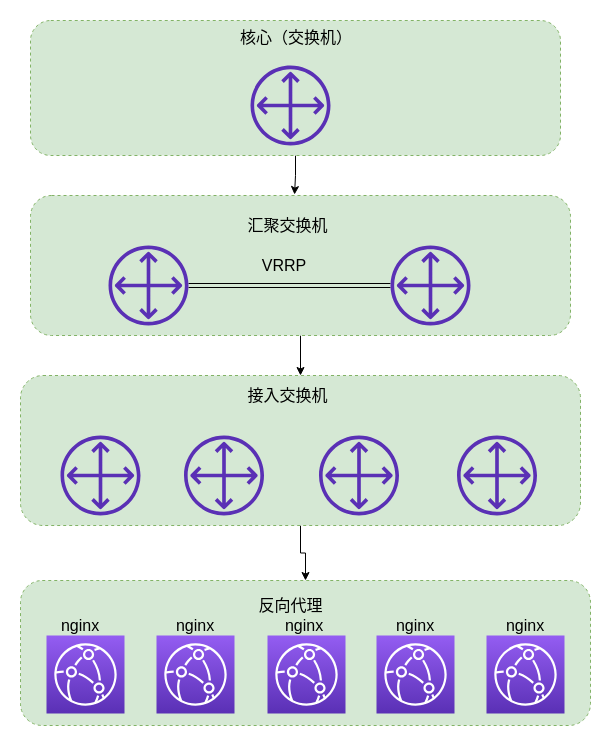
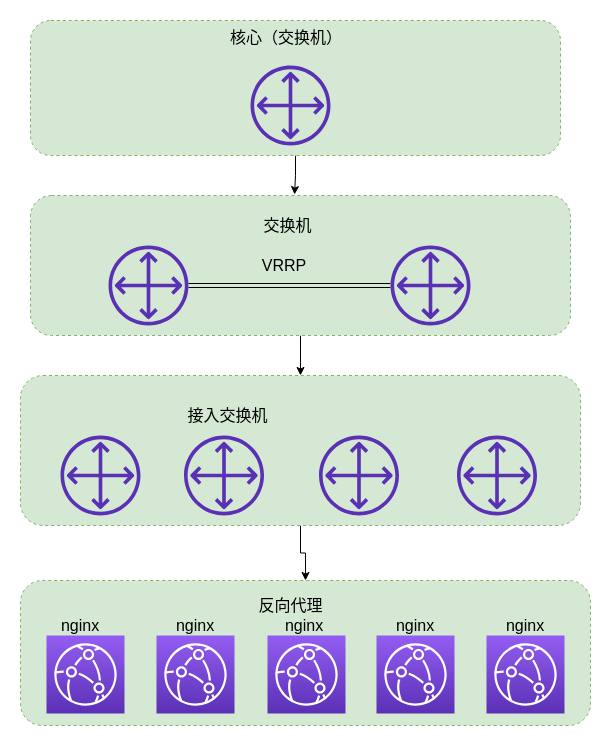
node "核心（交换机）": moved (297, 38) -> (287, 38)
node "汇聚交换机": label "汇聚交换机" -> "交换机"
node "接入交换机": moved (288, 396) -> (228, 416)
